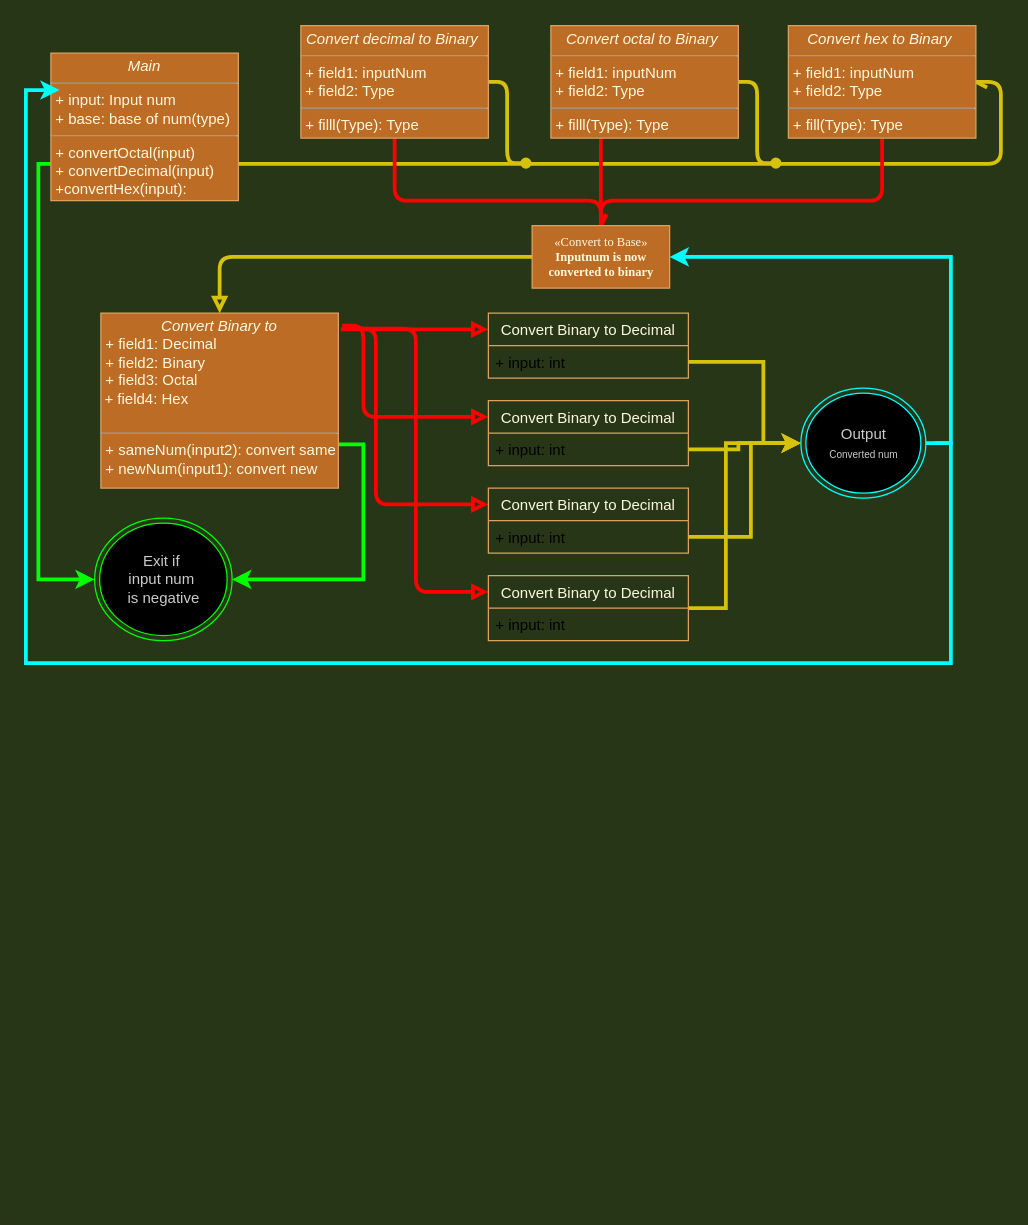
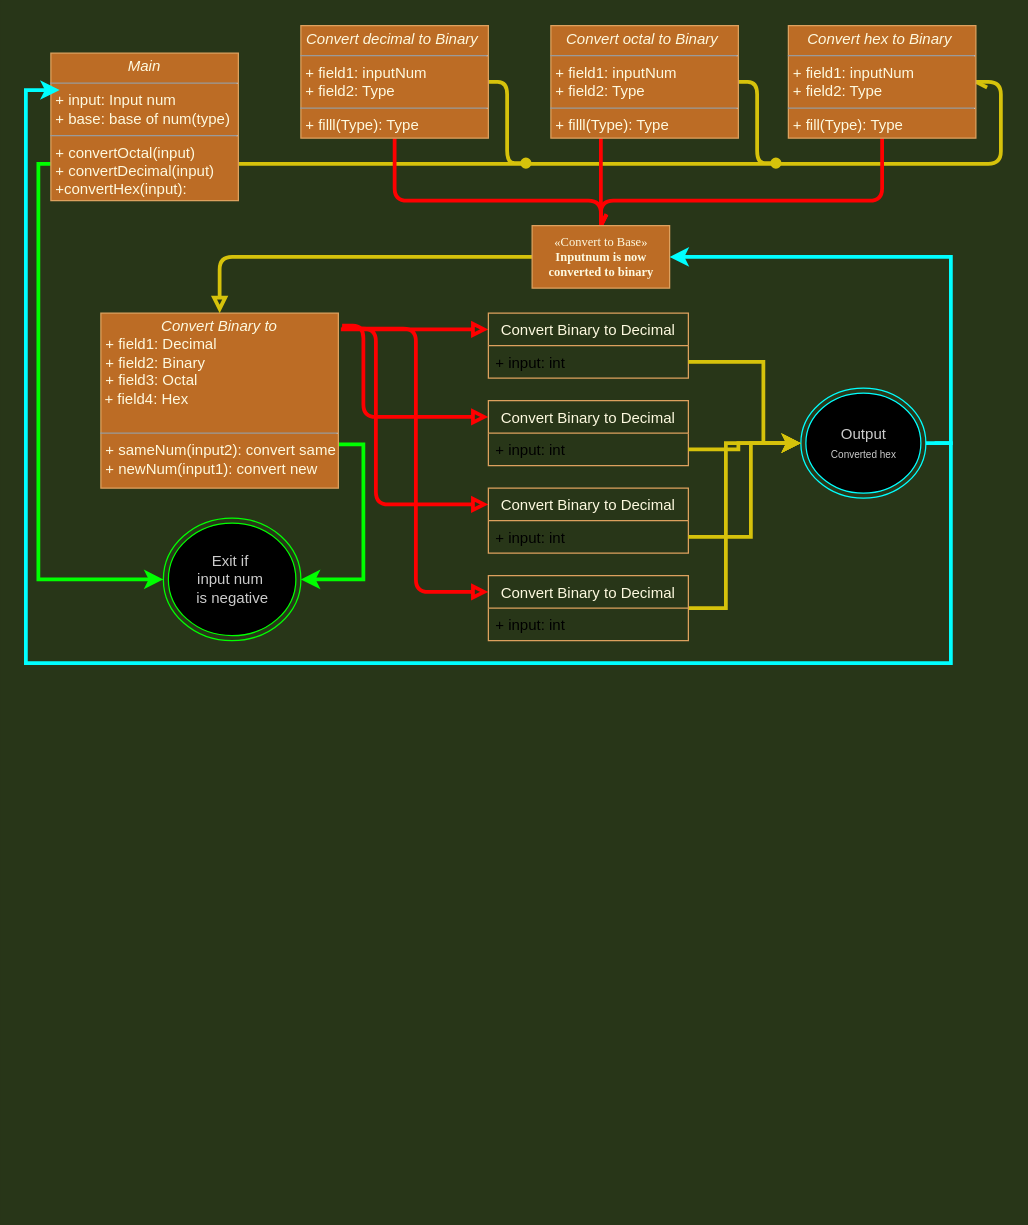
node "Output Converted num": label "Output Converted num" -> "Output Converted hex"
node "Exit if input num is negative": moved (163, 579) -> (232, 579)
